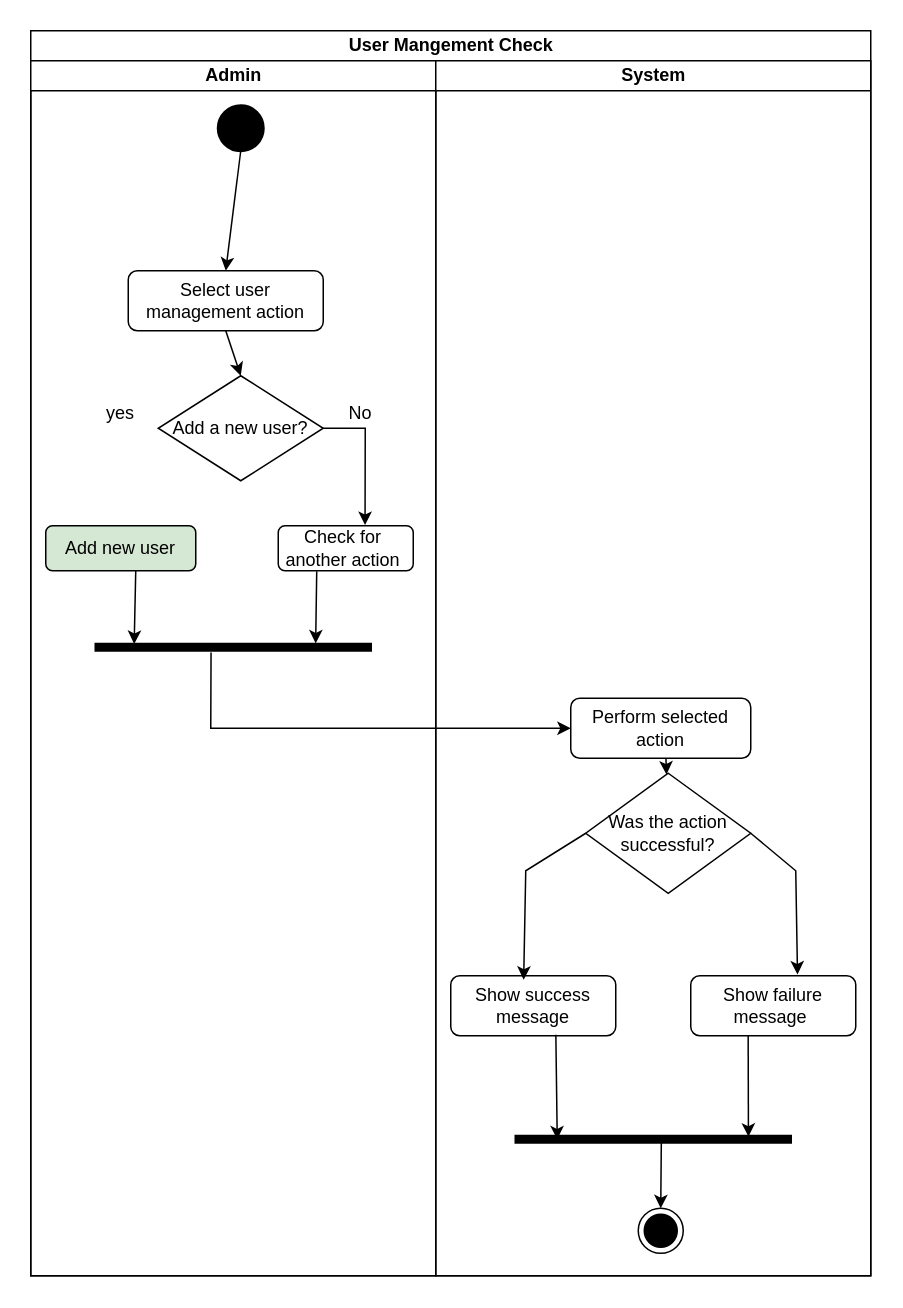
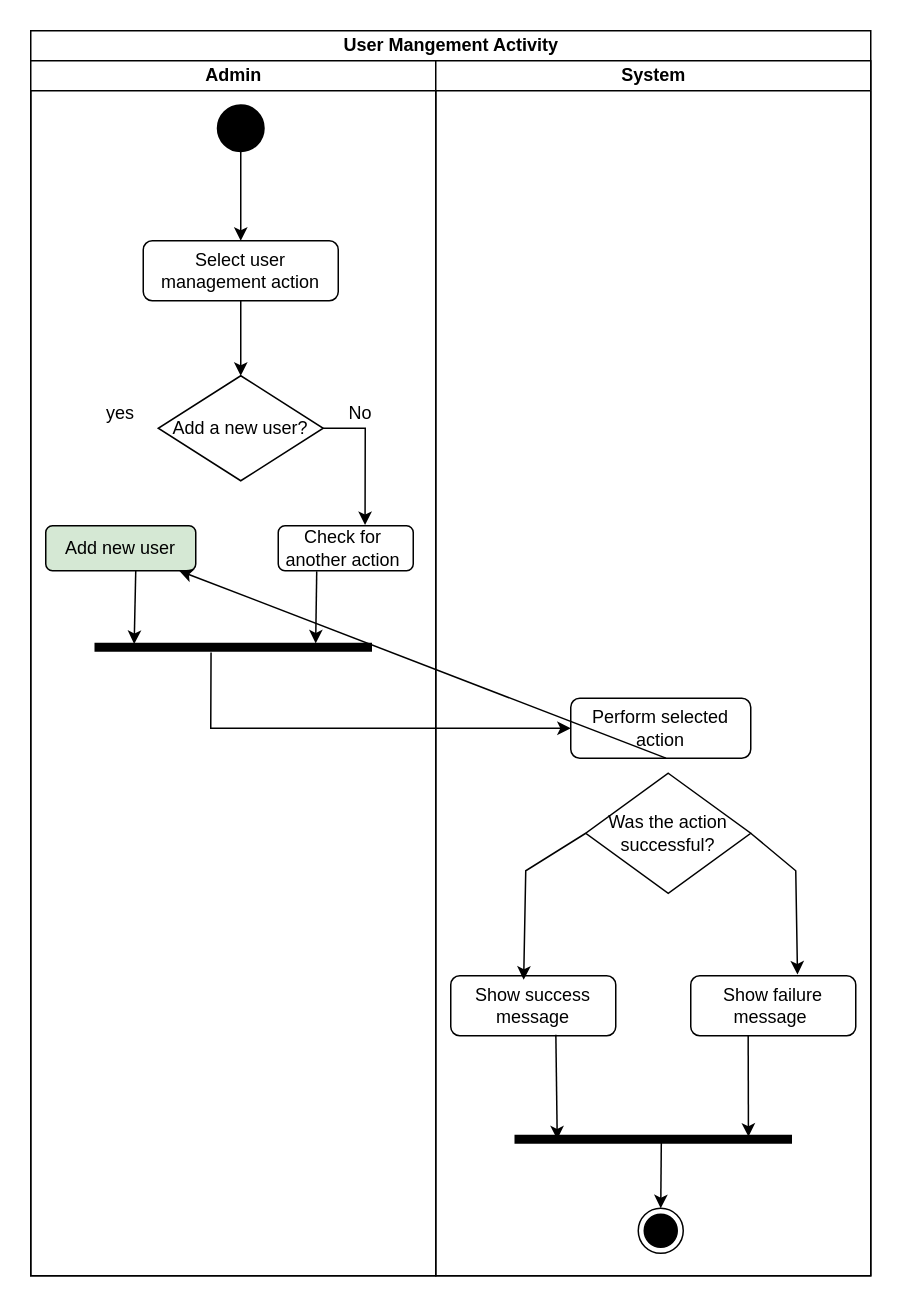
node "User Mangement Check": label "User Mangement Check" -> "User Mangement Activity"
node "Select user management action": moved (226, 301) -> (241, 271)
edge "Perform selected action" -> "Was the action successful?": now "Perform selected action" -> "Add new user"
